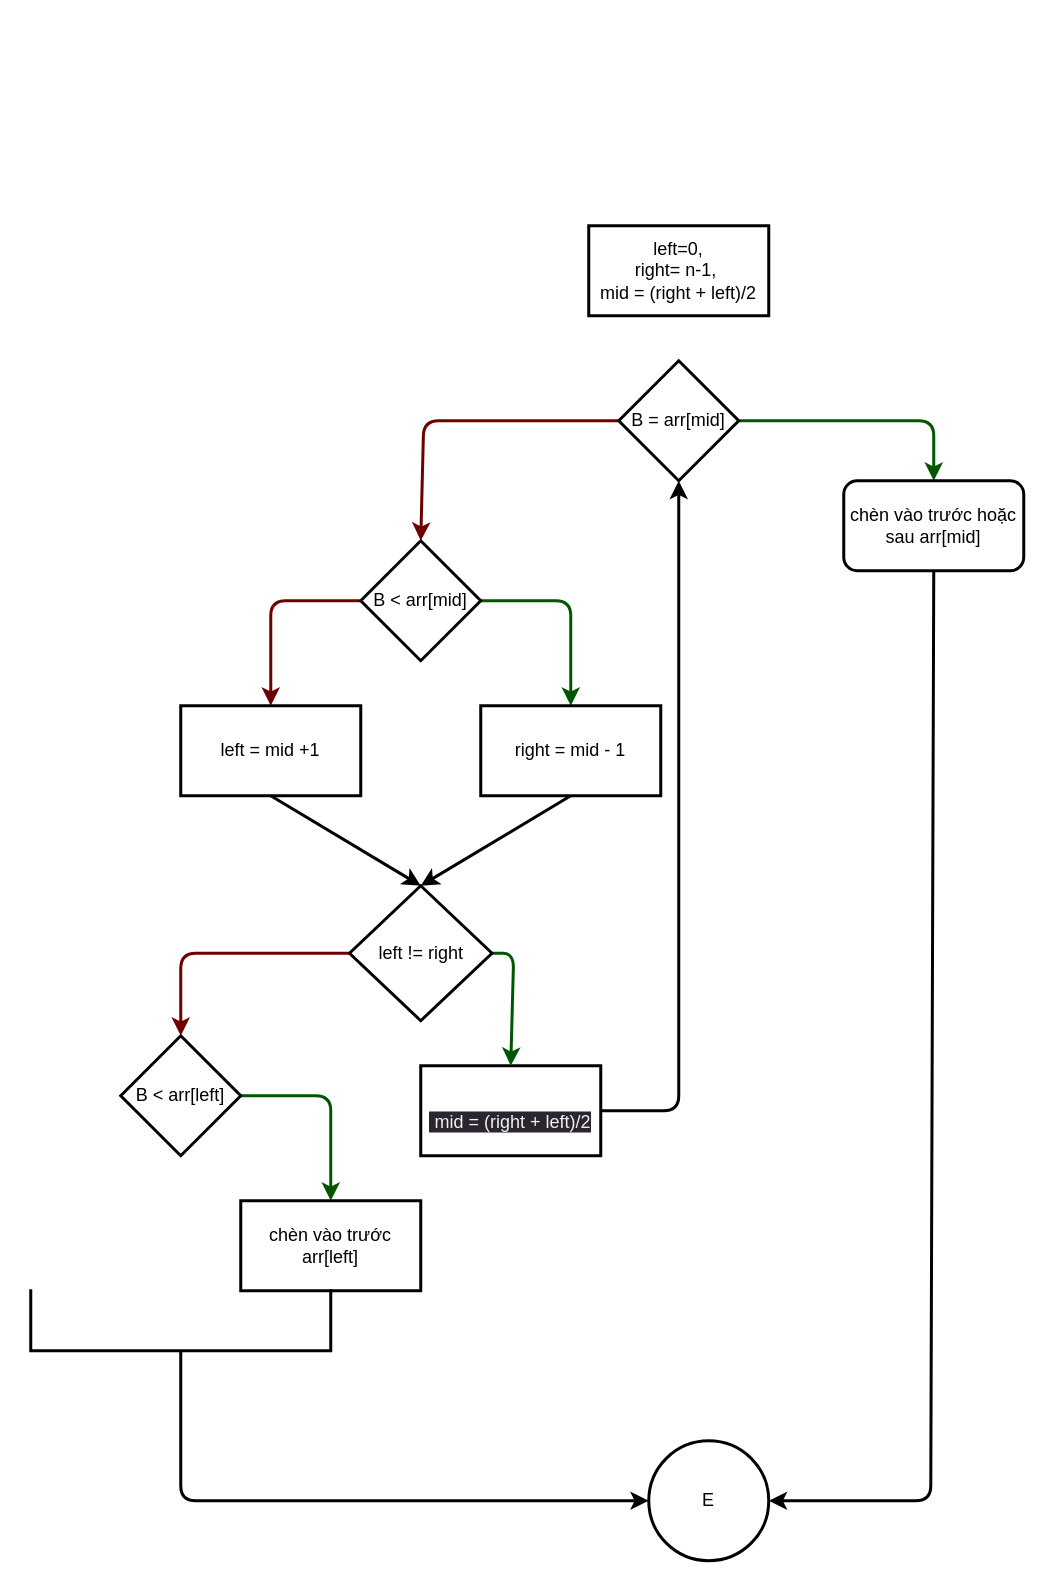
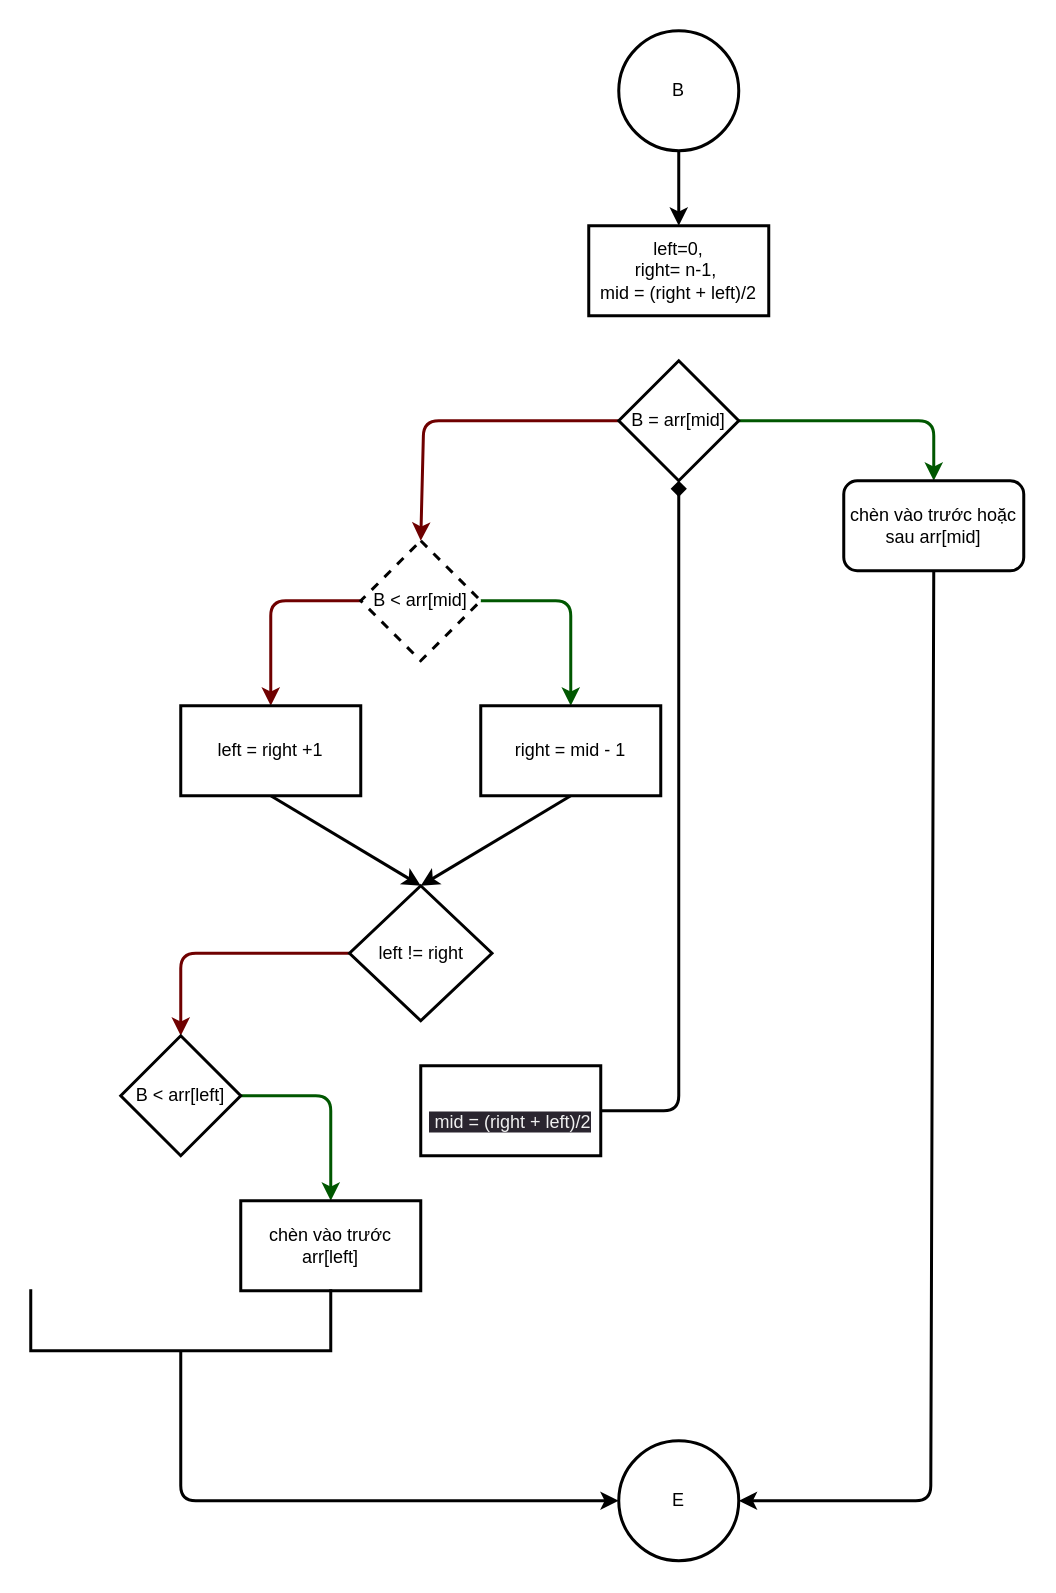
node "B": added
edge "B" -> "left=0, right= n-1, mid = (right + left)/2": added
edge "mid = (right + left)/2" -> "B = arr[mid]": arrowhead classic -> diamond
node "B < arr[mid]": style solid -> dashed
node "left = mid +1": label "left = mid +1" -> "left = right +1"
edge "left != right" -> "mid = (right + left)/2": removed
node "E": moved (709, 1501) -> (679, 1501)
